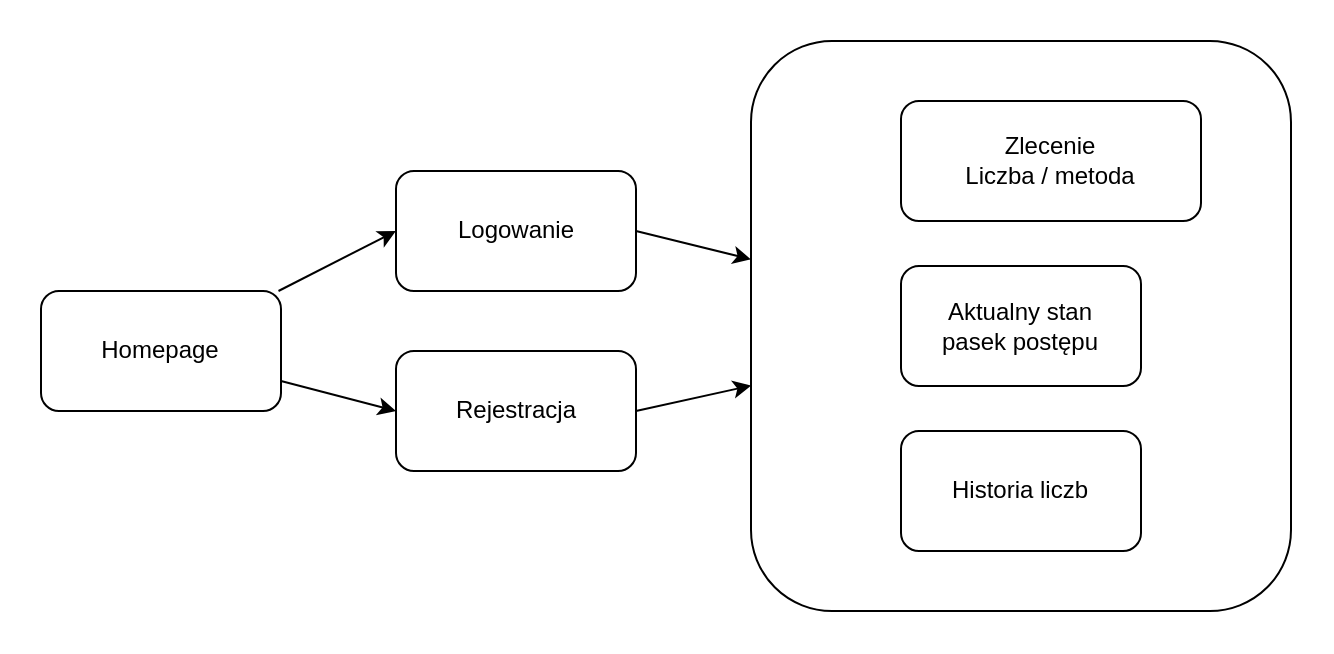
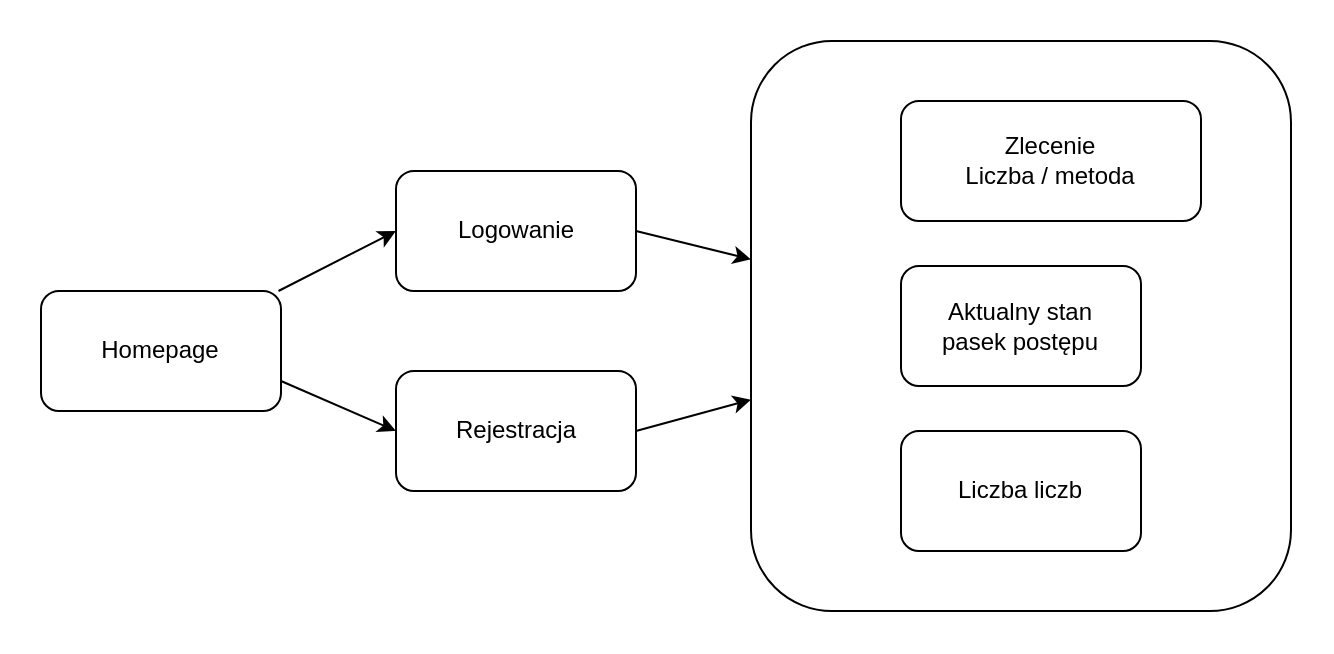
node "Rejestracja": moved (516, 411) -> (516, 431)
node "Historia liczb": label "Historia liczb" -> "Liczba liczb"
